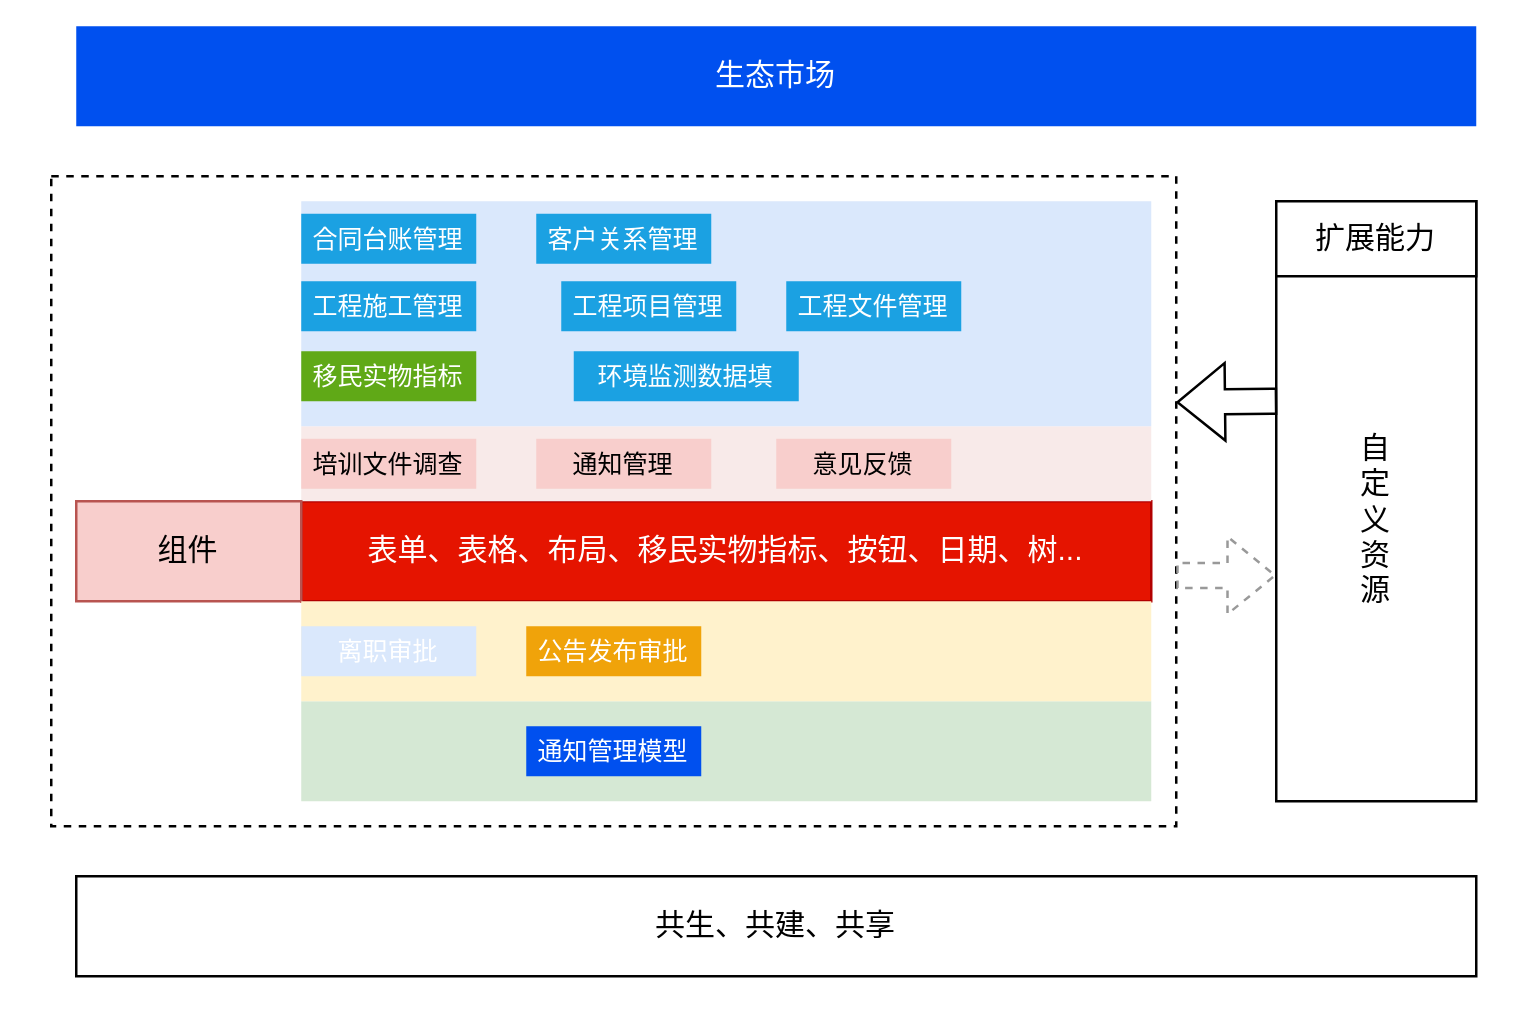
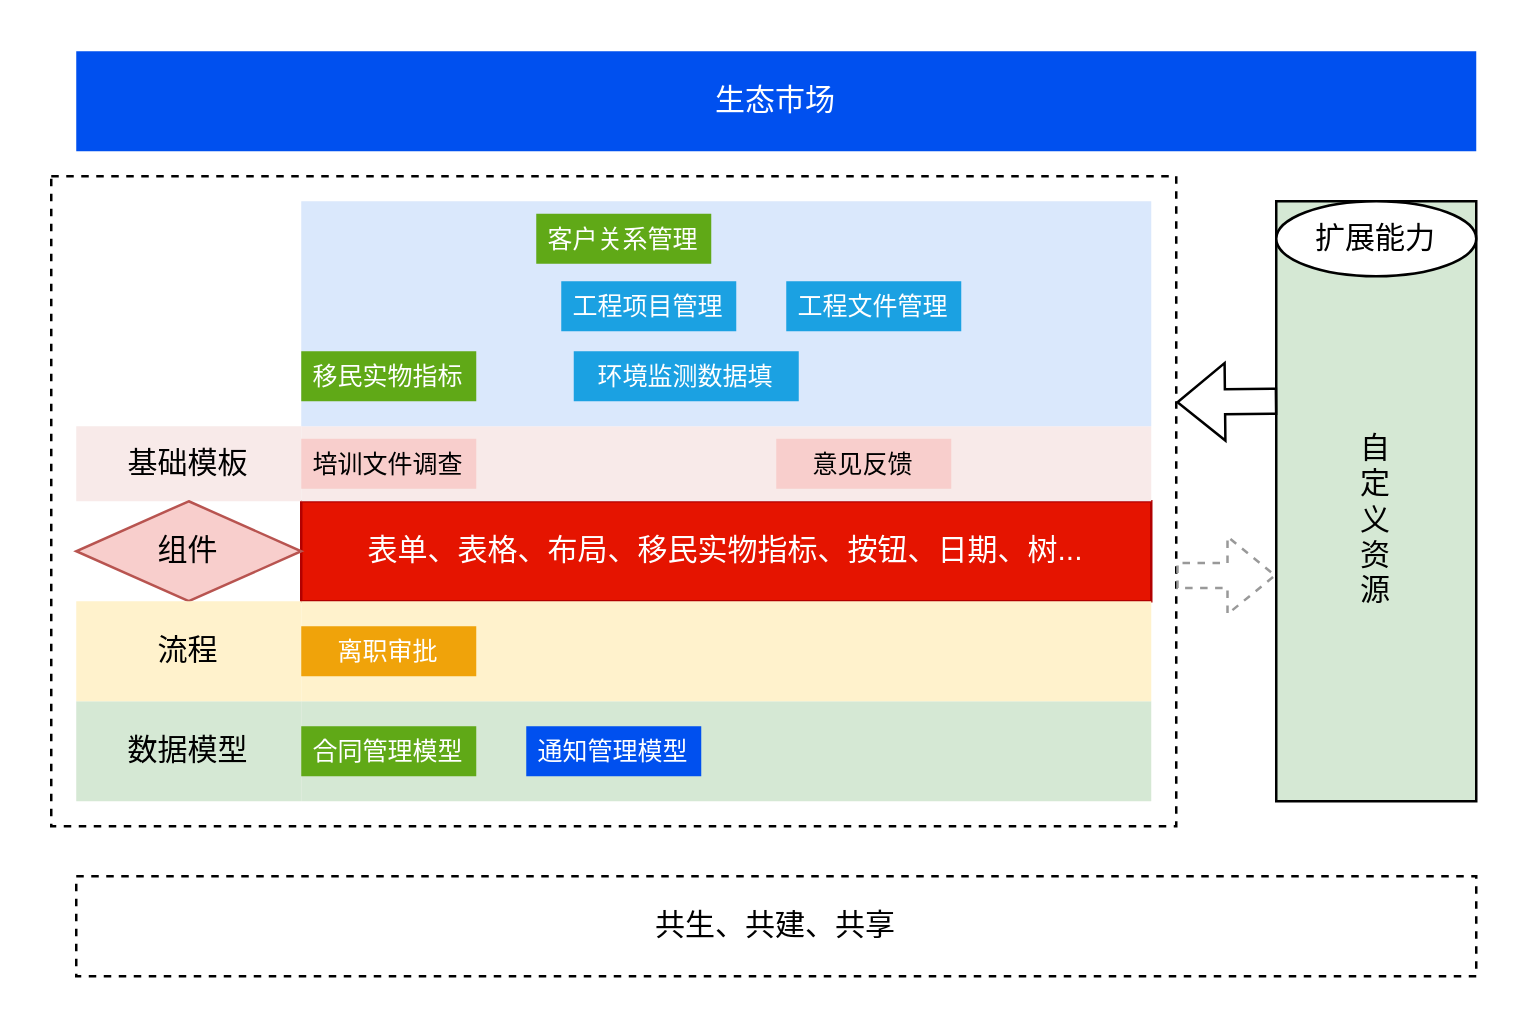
node "生态市场": moved (776, 76) -> (776, 101)
node "合同台账管理": removed
node "客户关系管理": fillcolor #1ba1e2 -> #60a917
node "扩展能力": shape rectangle -> ellipse
node "工程施工管理": removed
node "基础模板": added
node "通知管理": removed
node "自 定 义 资 源": fillcolor #ffffff -> #d5e8d4
node "组件": shape rectangle -> diamond
node "流程": added
node "离职审批": fillcolor #dae8fc -> #f0a30a
node "公告发布审批": removed
node "数据模型": added
node "合同管理模型": added
node "共生、共建、共享": style solid -> dashed
